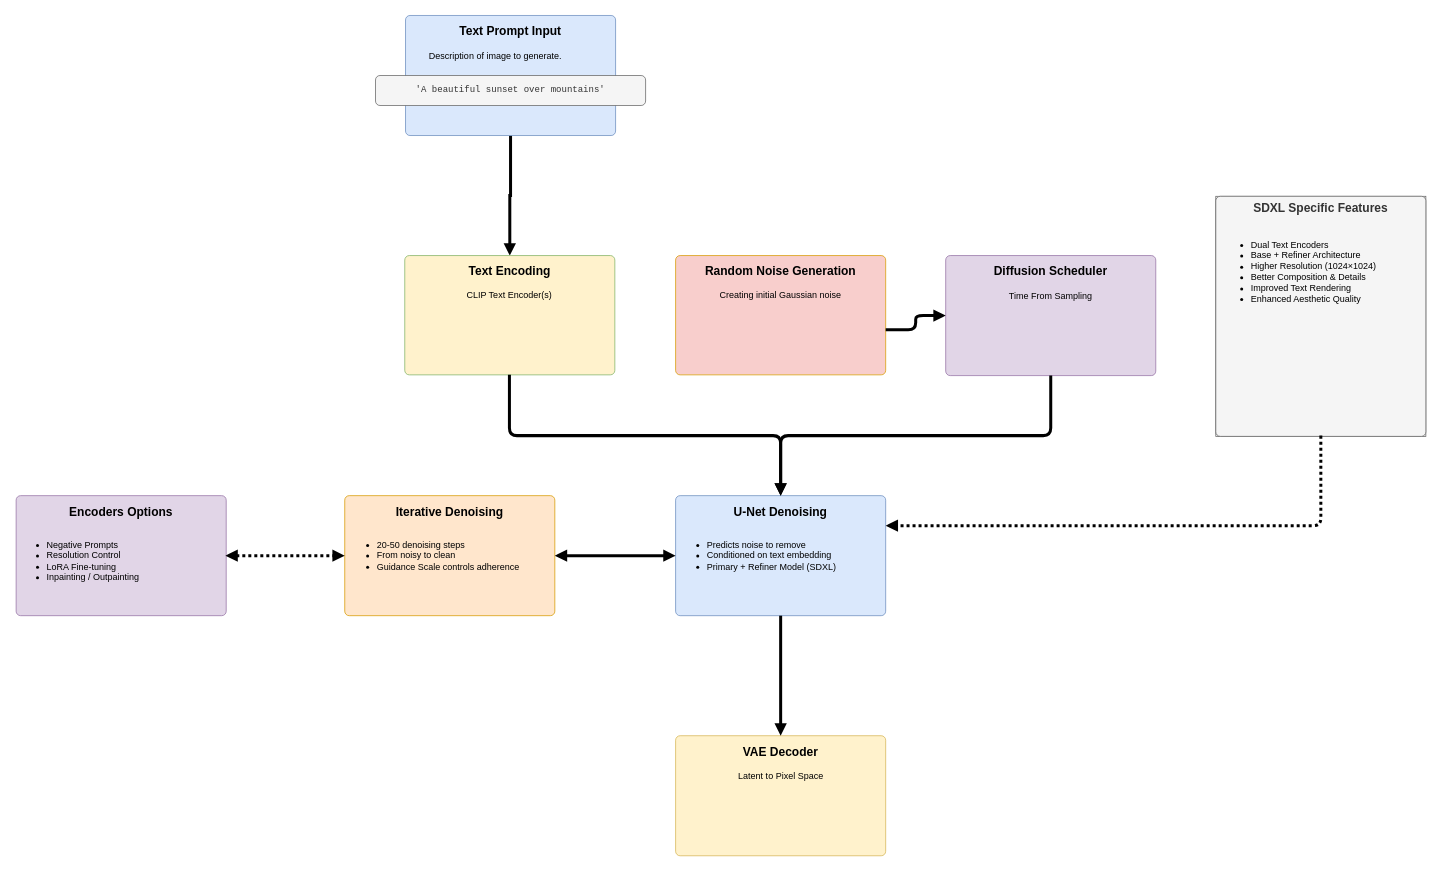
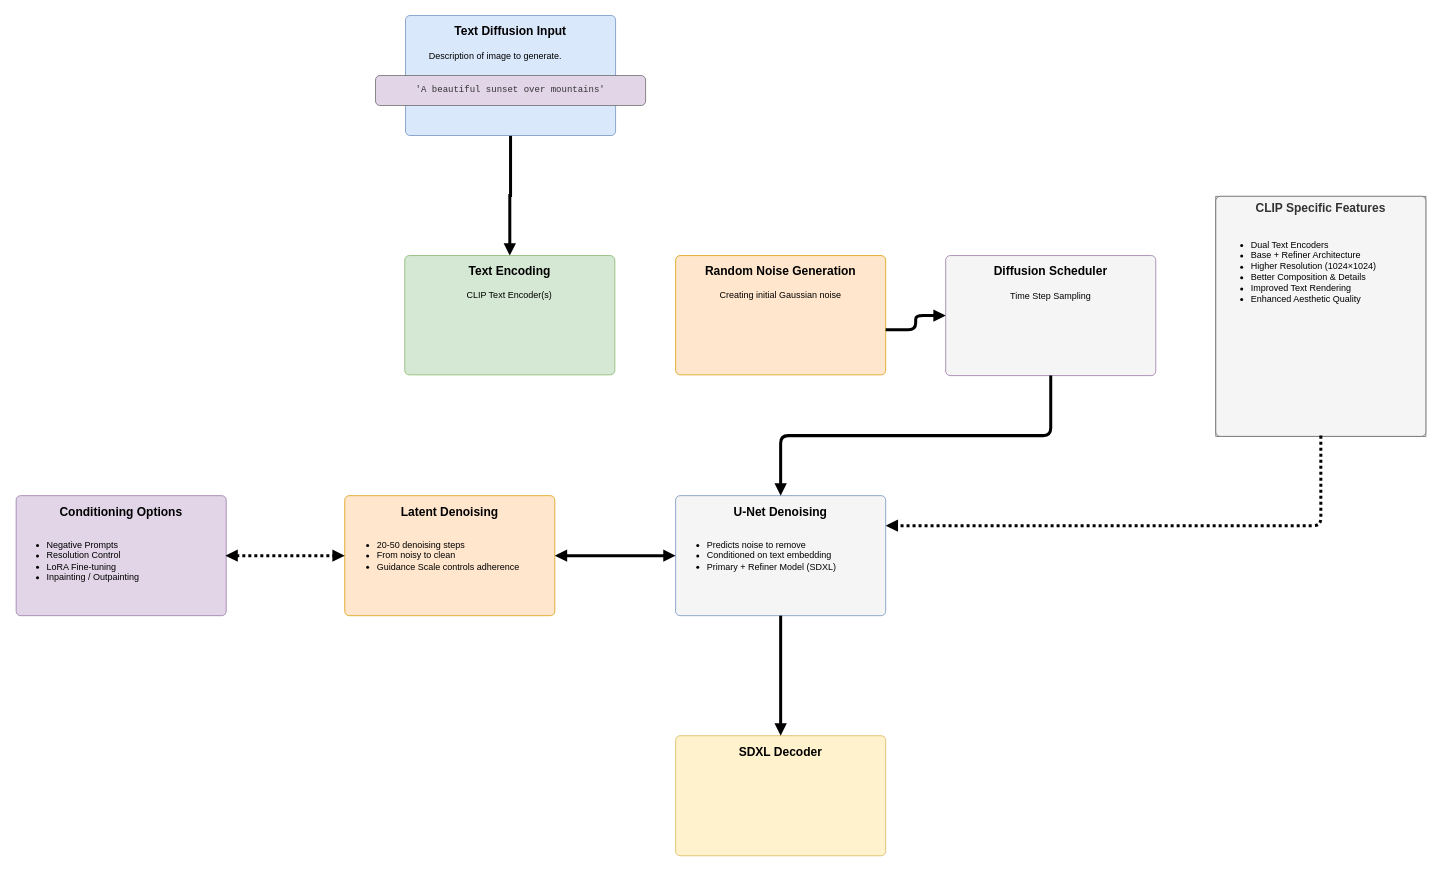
node "Text Prompt Input": label "Text Prompt Input" -> "Text Diffusion Input"
node "'A beautiful sunset over mountains'": fillcolor #f5f5f5 -> #e1d5e7
node "SDXL Specific Features": label "SDXL Specific Features" -> "CLIP Specific Features"
node "Time From Sampling": label "Time From Sampling" -> "Time Step Sampling"
node "Text Encoding": fillcolor #fff2cc -> #d5e8d4
node "Random Noise Generation": fillcolor #f8cecc -> #ffe6cc
node "Diffusion Scheduler": fillcolor #e1d5e7 -> #f5f5f5
edge "CLIP Text Encoder(s)" -> "U-Net Denoising": removed
node "Encoders Options": label "Encoders Options" -> "Conditioning Options"
node "Iterative Denoising": label "Iterative Denoising" -> "Latent Denoising"
node "U-Net Denoising": fillcolor #dae8fc -> #f5f5f5
node "VAE Decoder": label "VAE Decoder" -> "SDXL Decoder"
node "Latent to Pixel Space": removed
